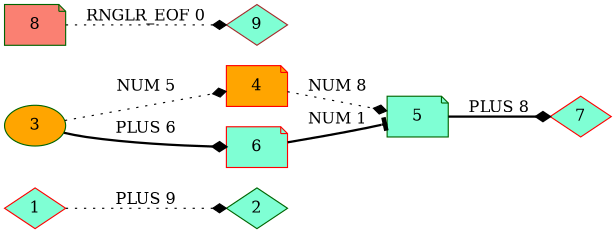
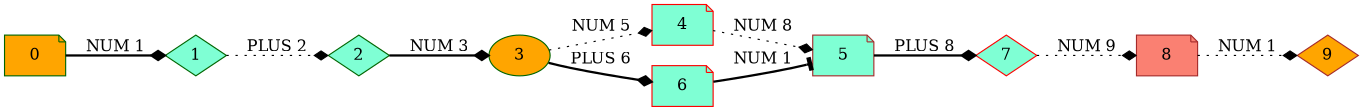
edge "8" -> "9": label "RNGLR_EOF 0" -> "NUM 1"
node "8": color darkgreen -> brown
node "9": fillcolor aquamarine -> orange
node "0": added
edge "2" -> "3": added, label "NUM 3"
edge "7" -> "8": added, label "NUM 9"
node "4": fillcolor orange -> aquamarine
node "5": color darkgreen -> brown
edge "1" -> "2": label "PLUS 9" -> "PLUS 2"
node "1": color red -> darkgreen
